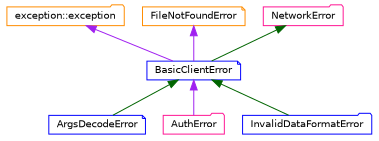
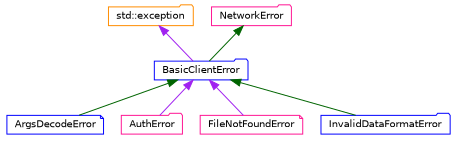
node "exception::exception": label "exception::exception" -> "std::exception"
node "FileNotFoundError": color darkorange -> deeppink
edge "BasicClientError" -> "FileNotFoundError": reversed
node "BasicClientError": shape note -> folder
